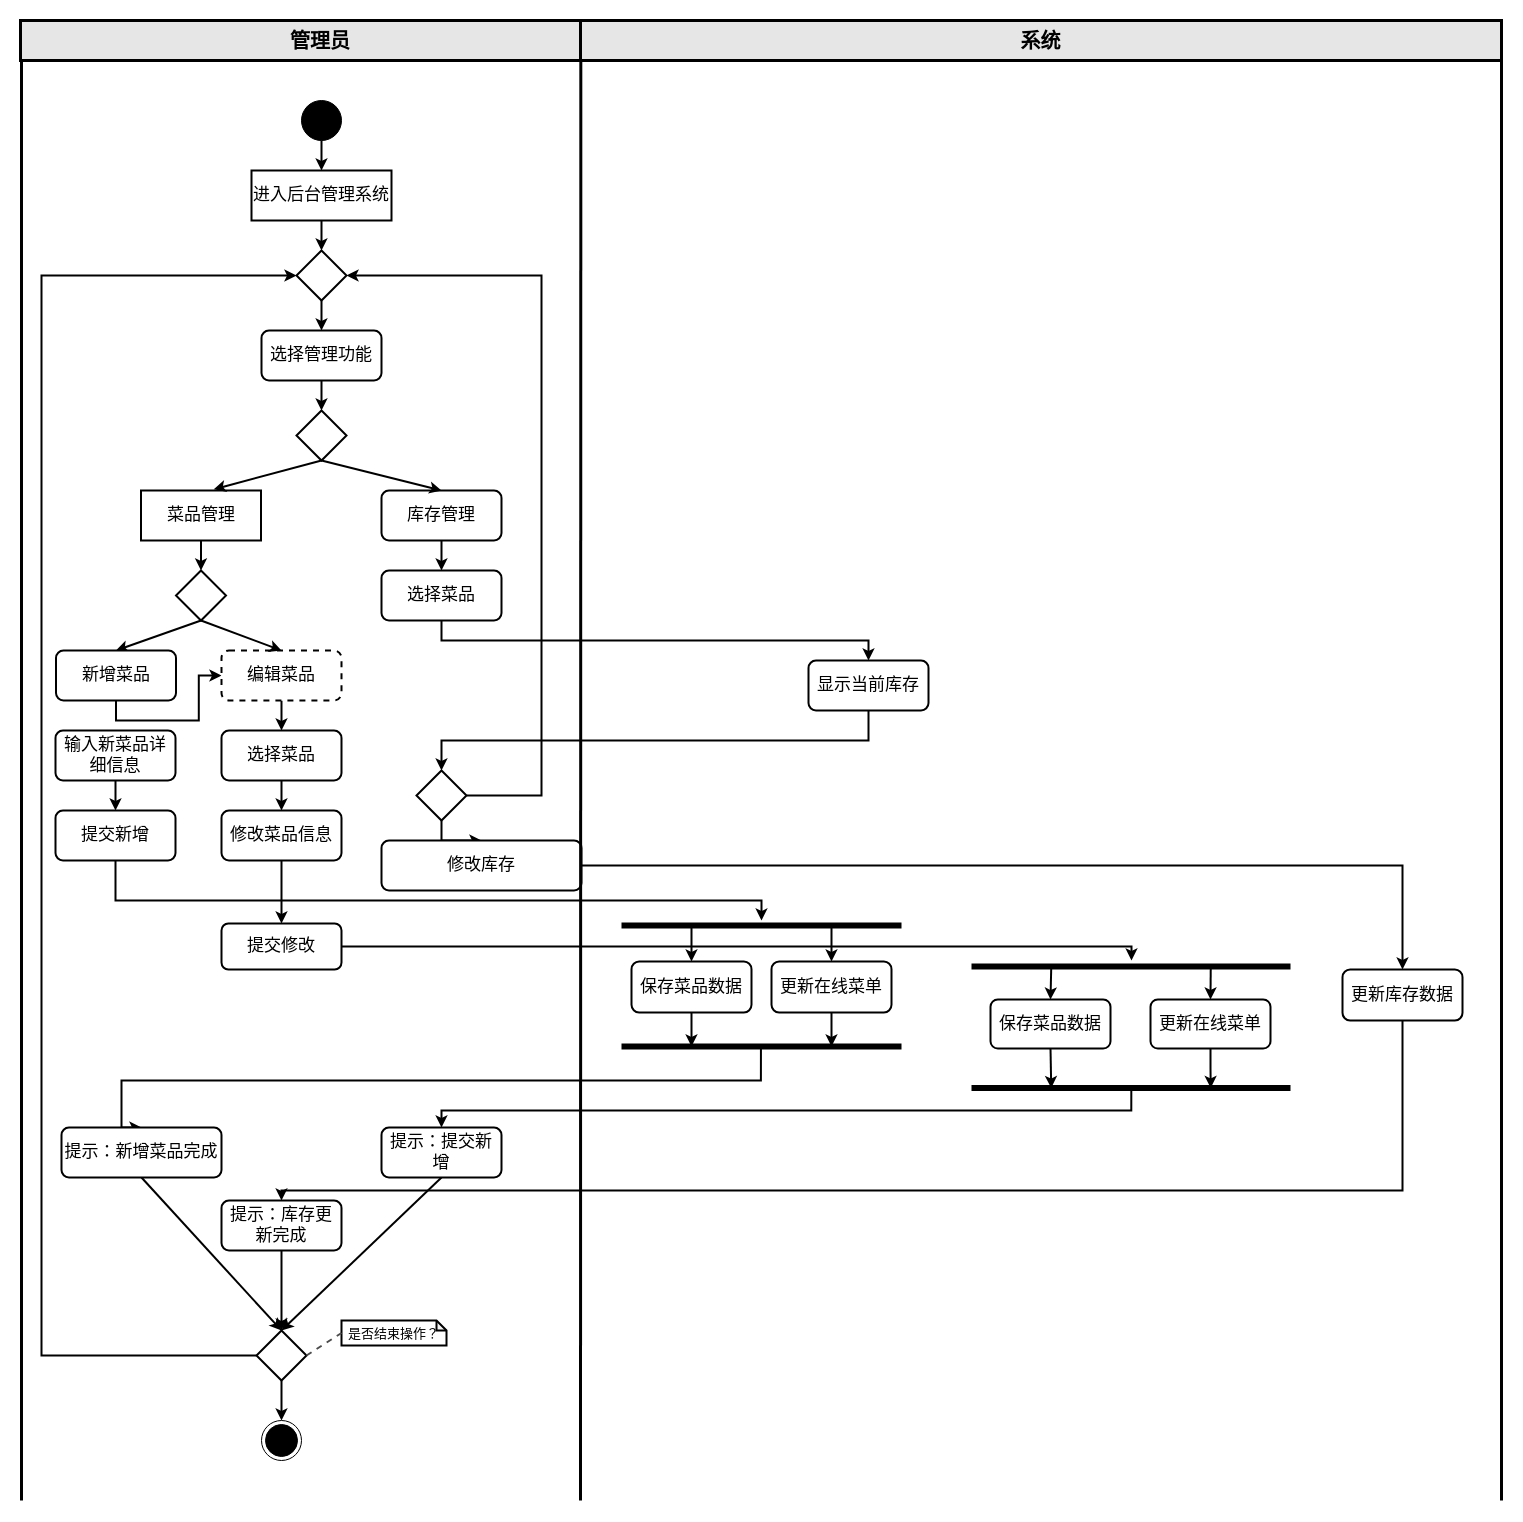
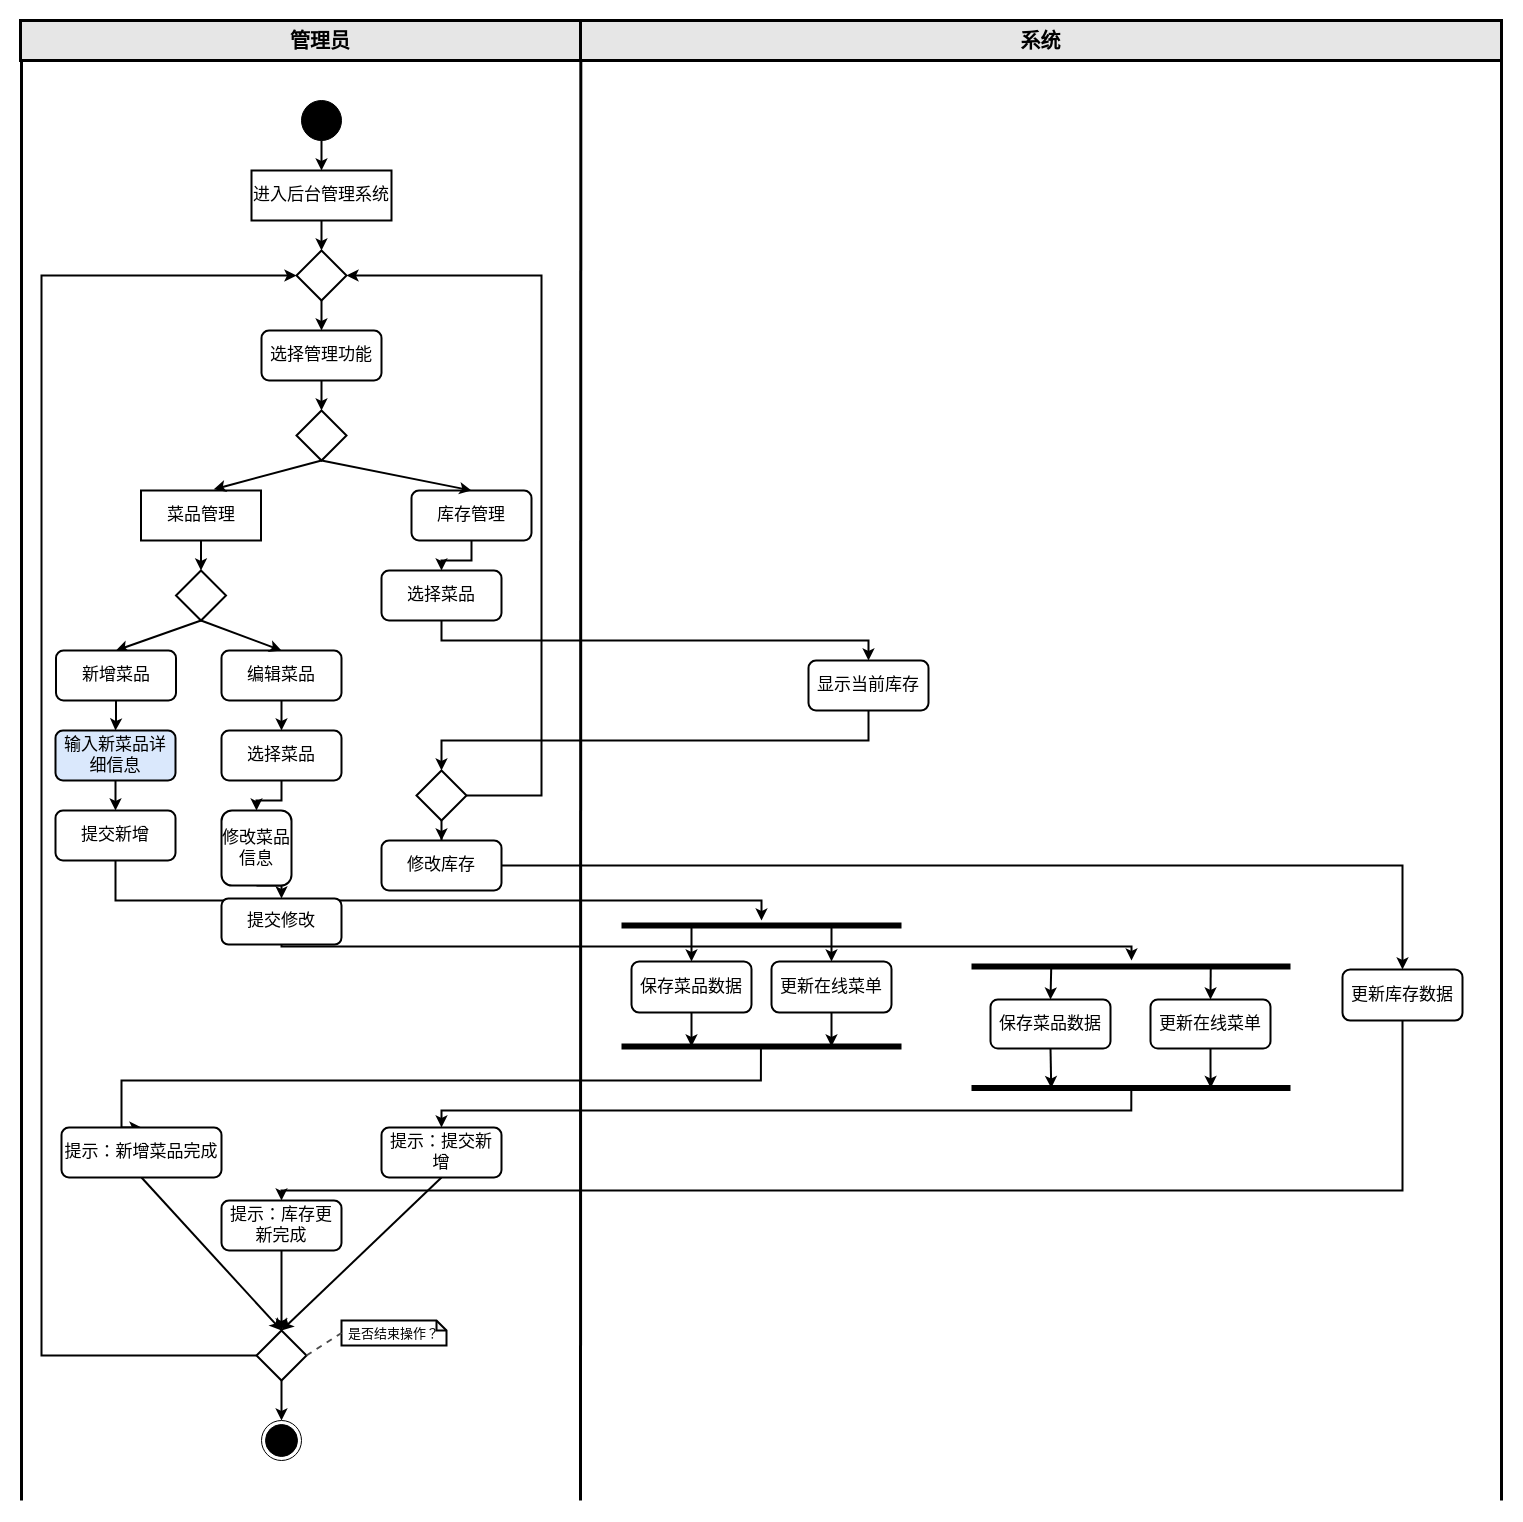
node "库存管理": moved (442, 516) -> (472, 516)
node "编辑菜品": style dashed -> solid
edge "新增菜品" -> "编辑菜品": now "新增菜品" -> "输入新菜品详细信息"
node "输入新菜品详细信息": fillcolor #ffffff -> #dae8fc
node "修改菜品信息": size 120x50 -> 70x75
node "修改库存": size 200x50 -> 120x50
node "提交修改": moved (282, 947) -> (282, 922)
